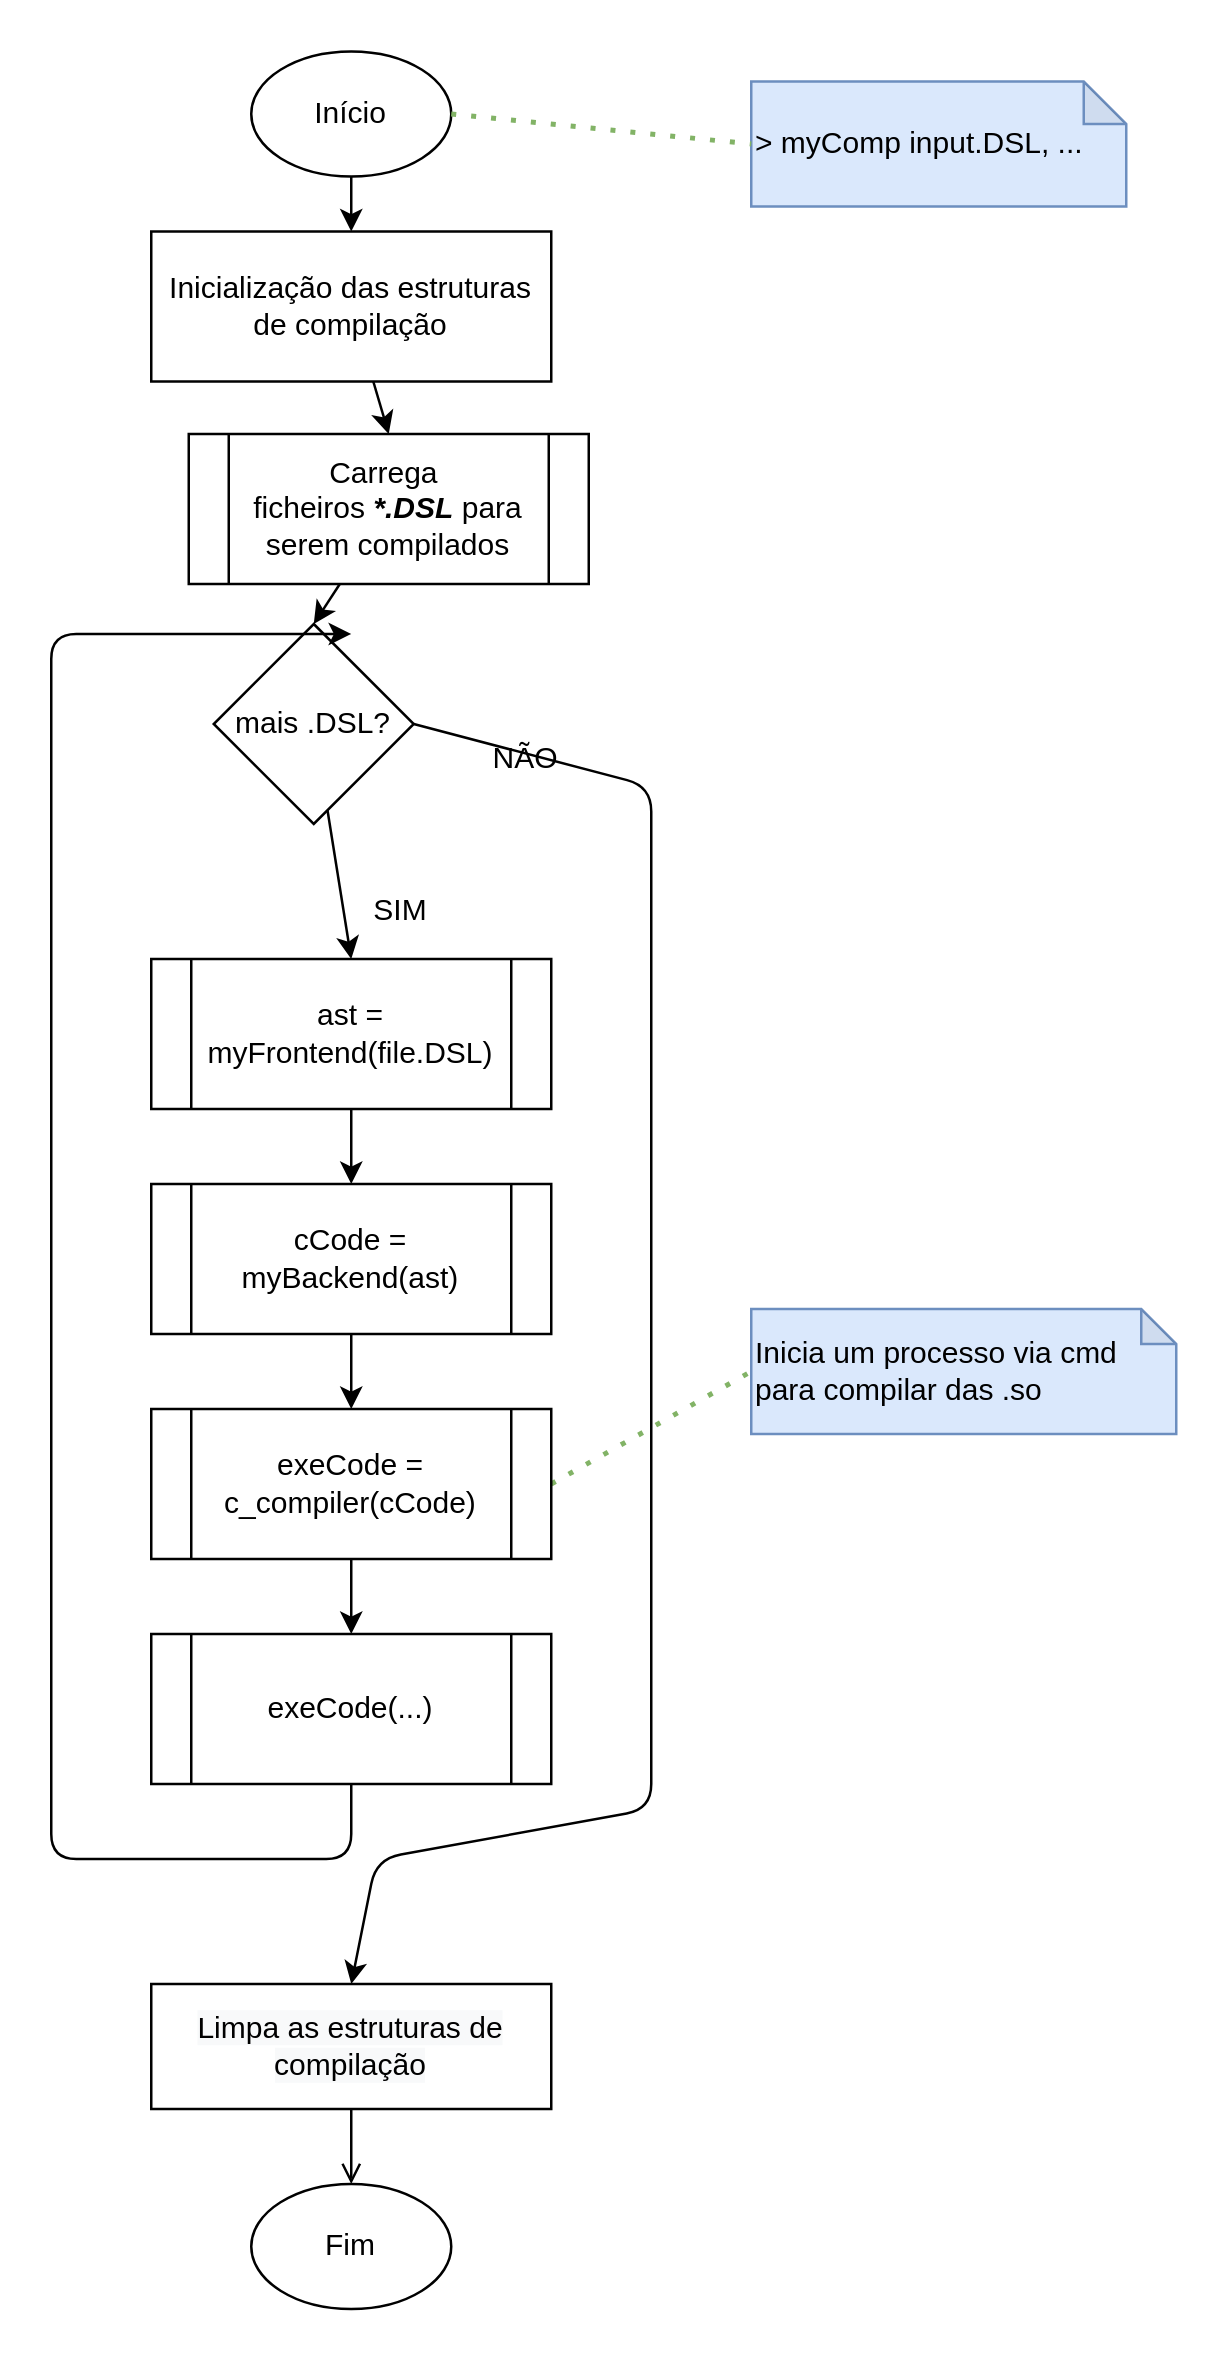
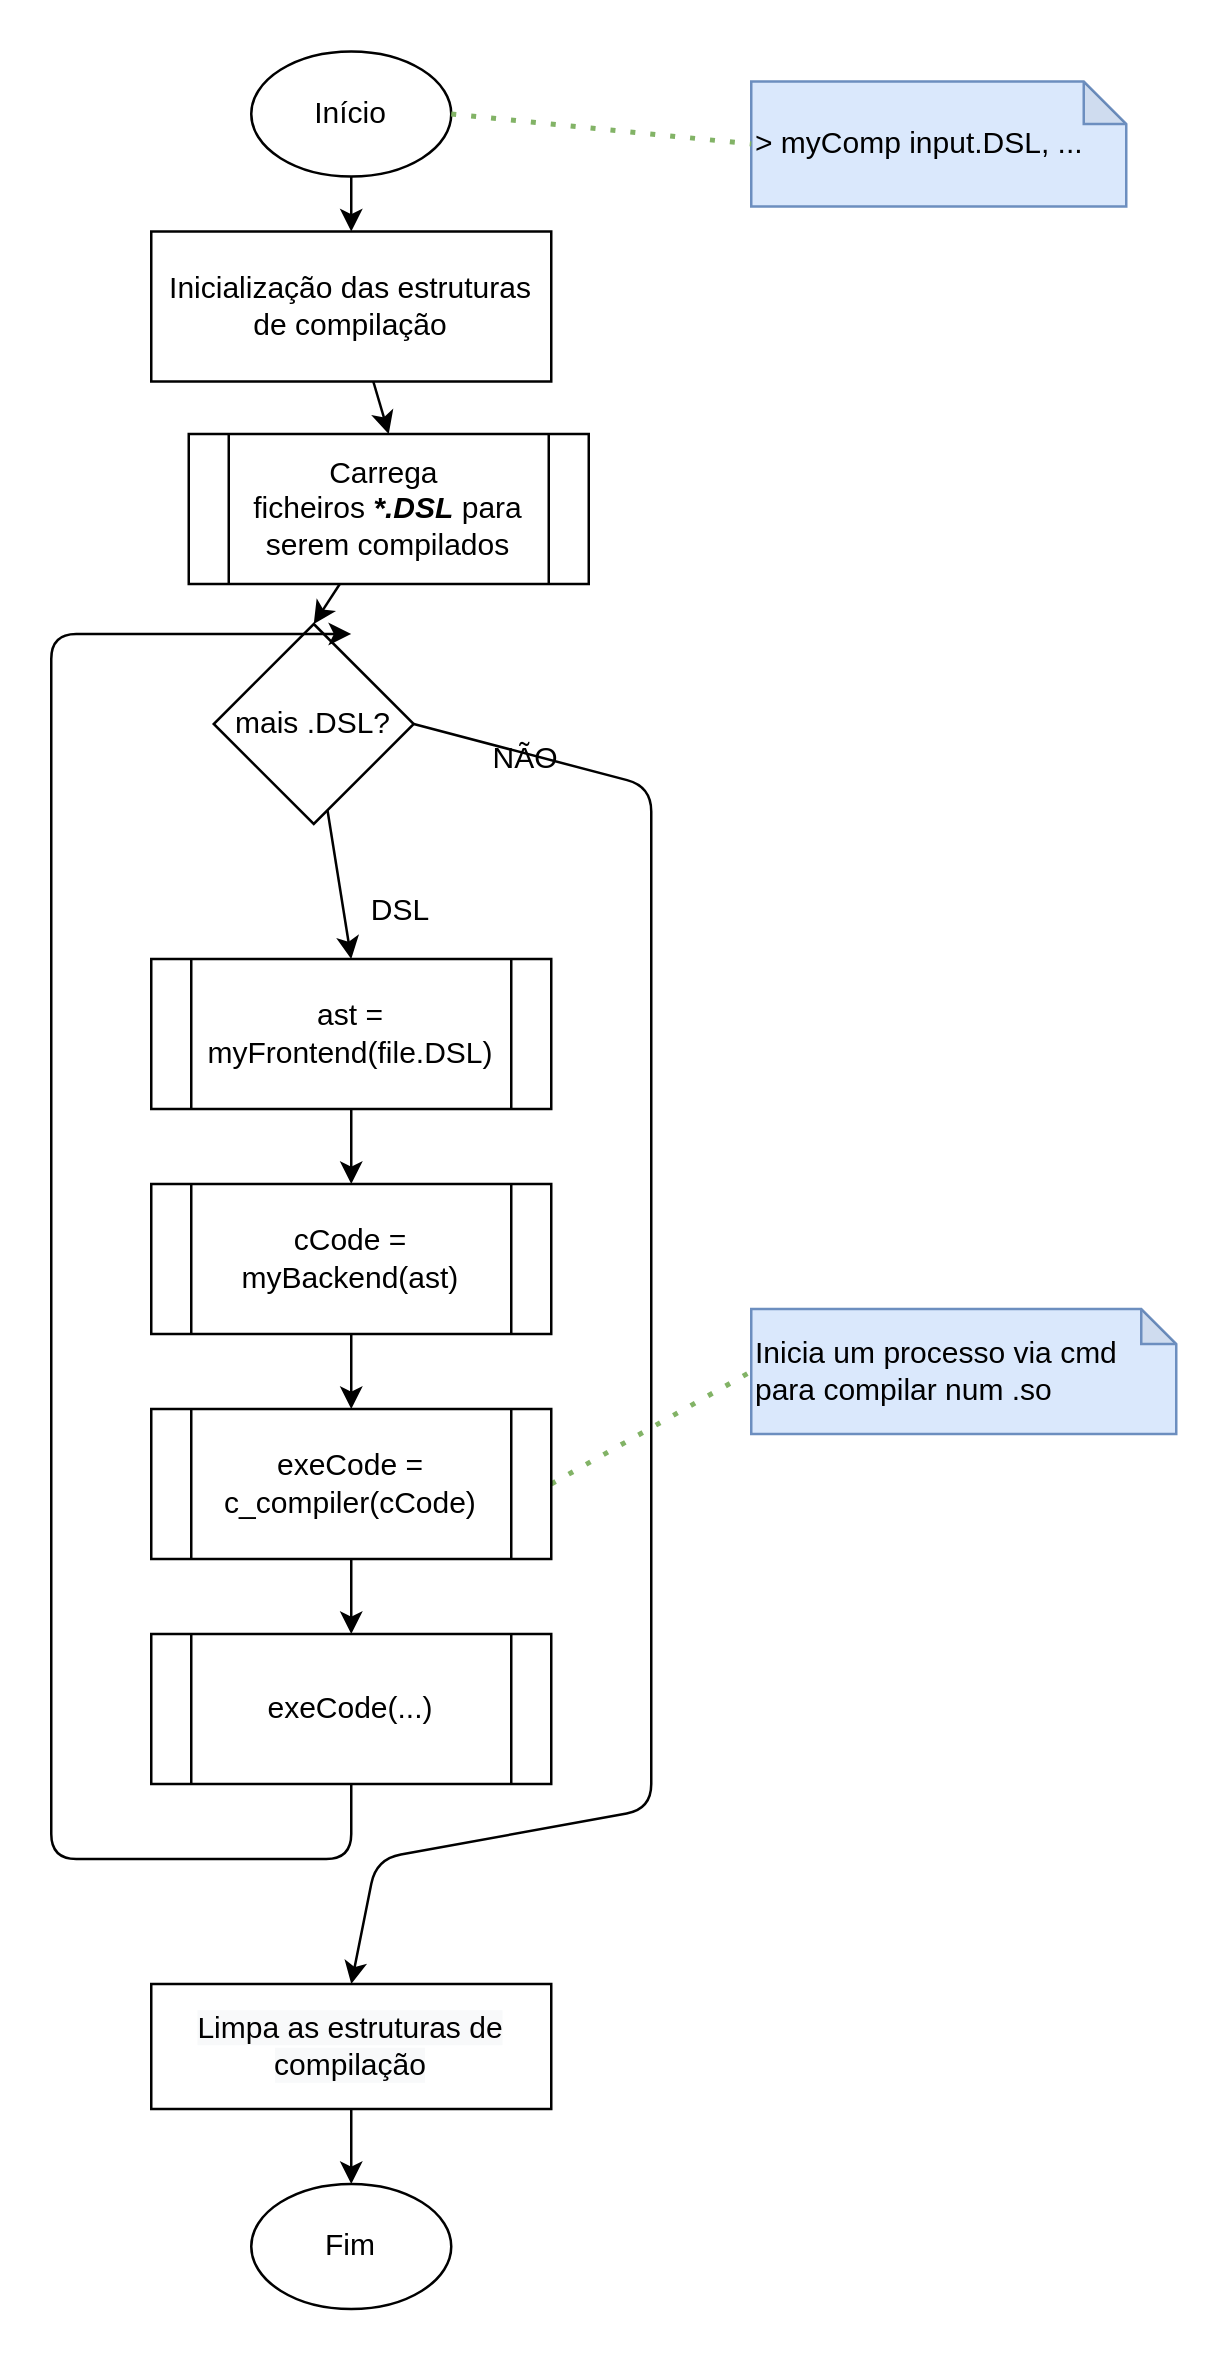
node "SIM": label "SIM" -> "DSL"
node "Inicia um processo via cmd para compilar das .so": label "Inicia um processo via cmd para compilar das .so" -> "Inicia um processo via cmd para compilar num .so"
edge "Limpa as estruturas de compilação" -> "Fim": arrowhead open -> classic
